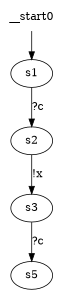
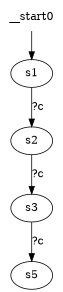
edge "s2" -> "s3": label "!x" -> "?c"
